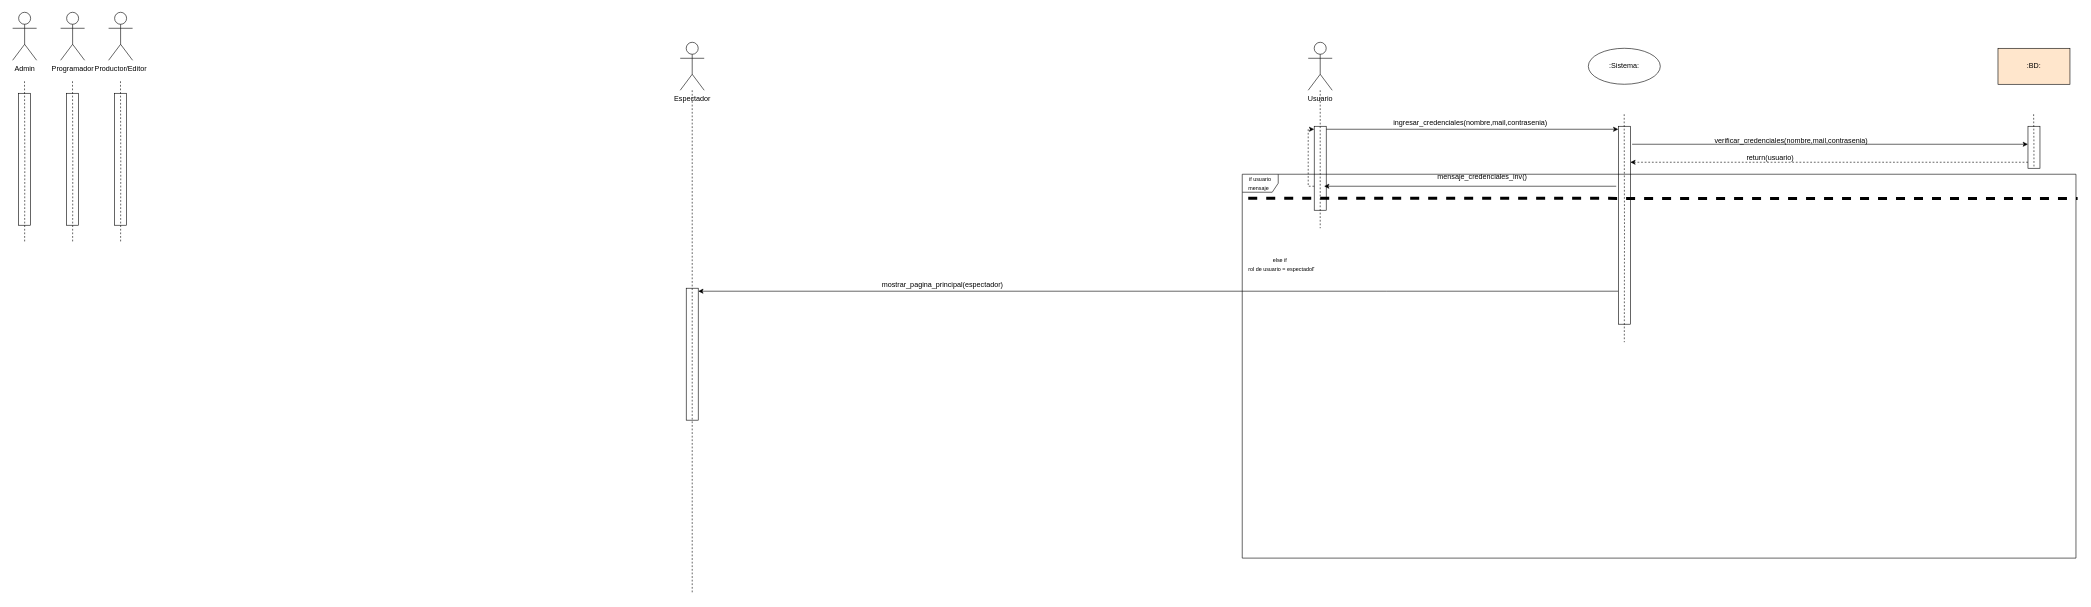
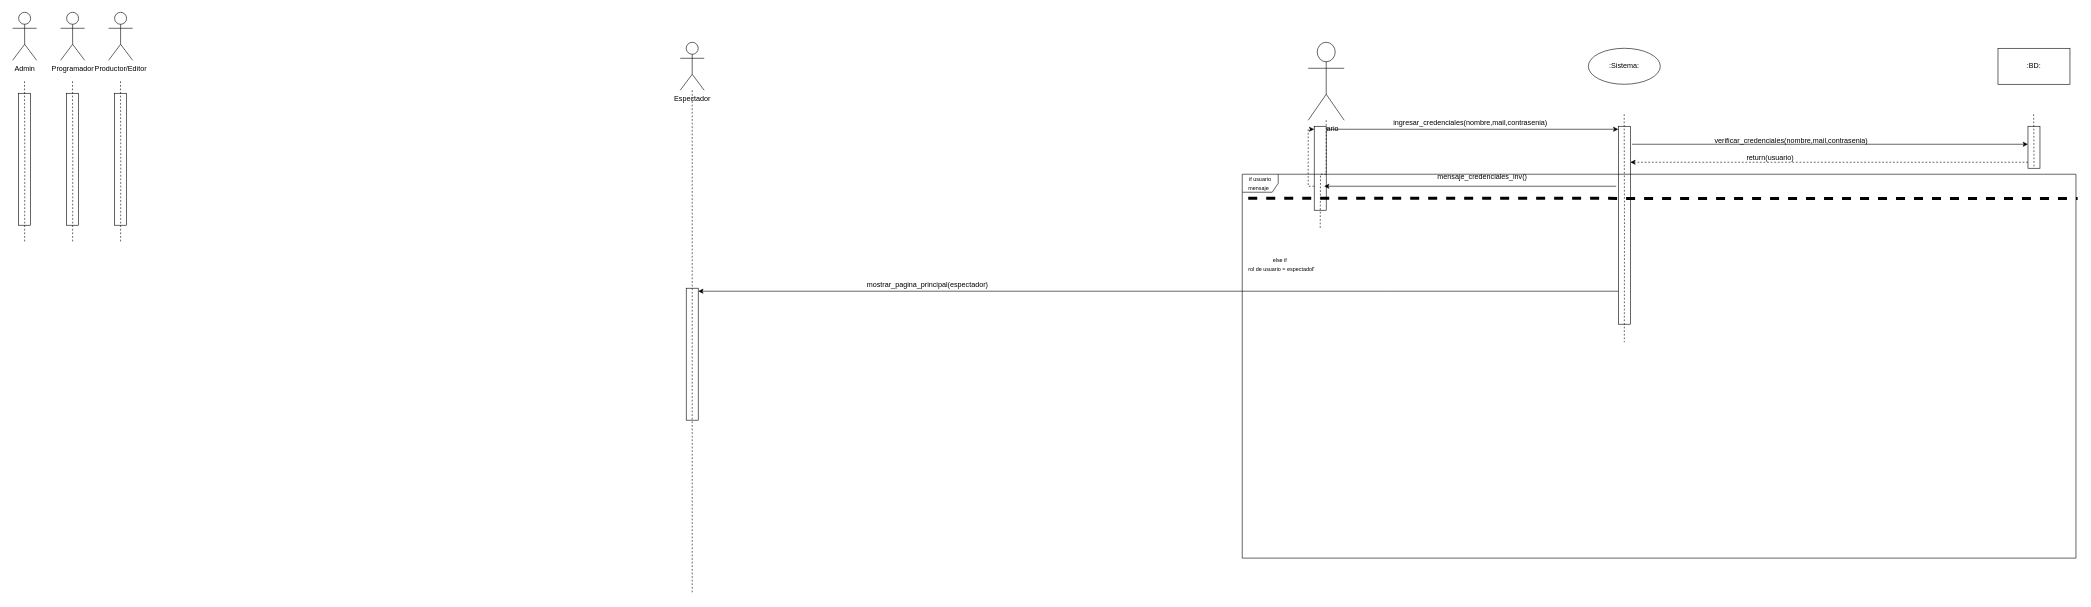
node "Usuario": size 24x48 -> 36x78
node ":BD:": fillcolor #ffe6cc -> #ffffff
node "mostrar_pagina_principal(espectador)": moved (942, 285) -> (927, 285)
